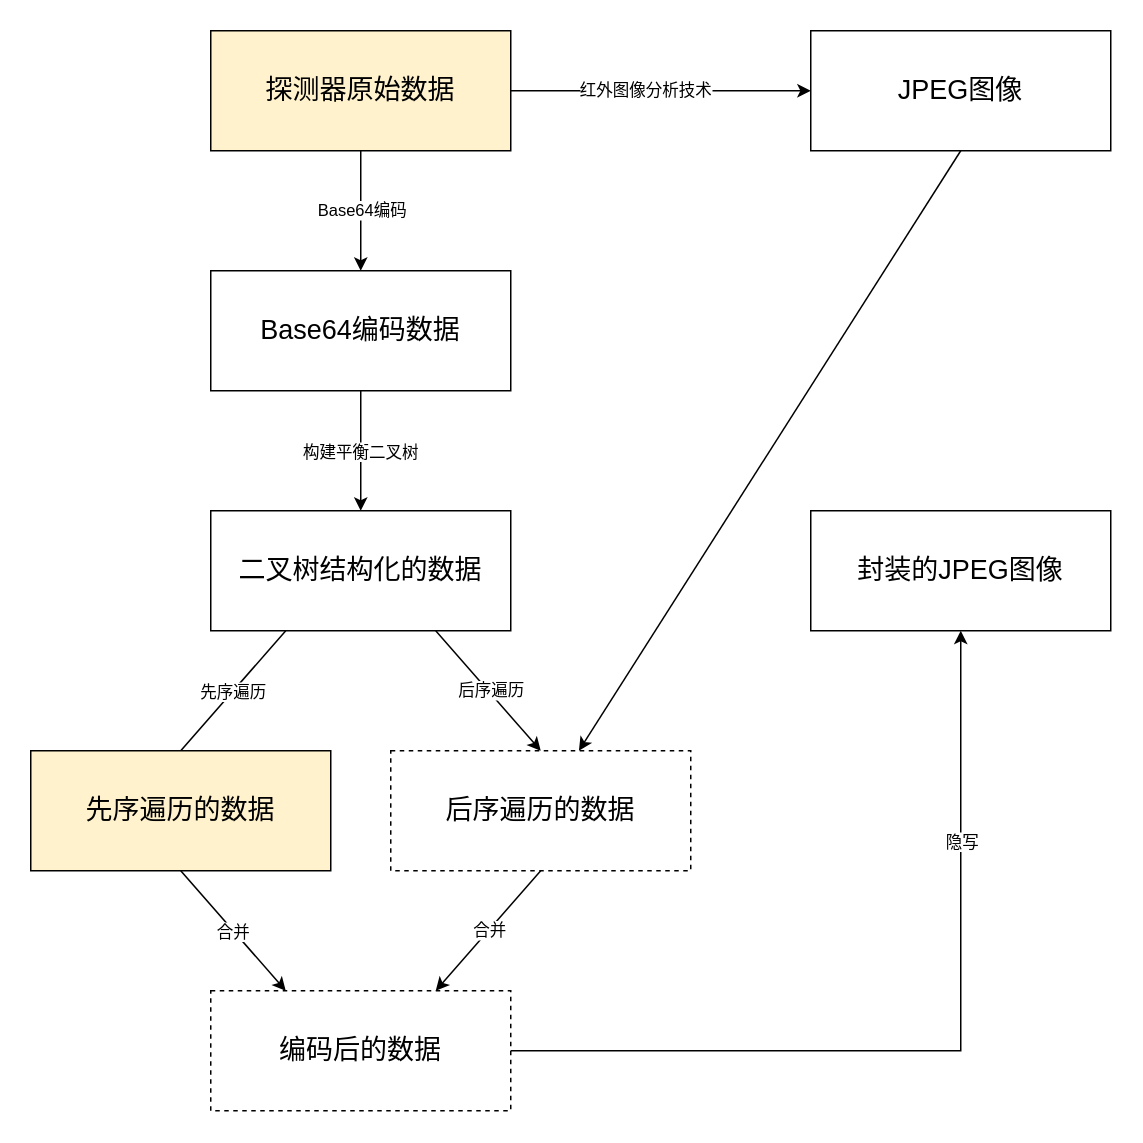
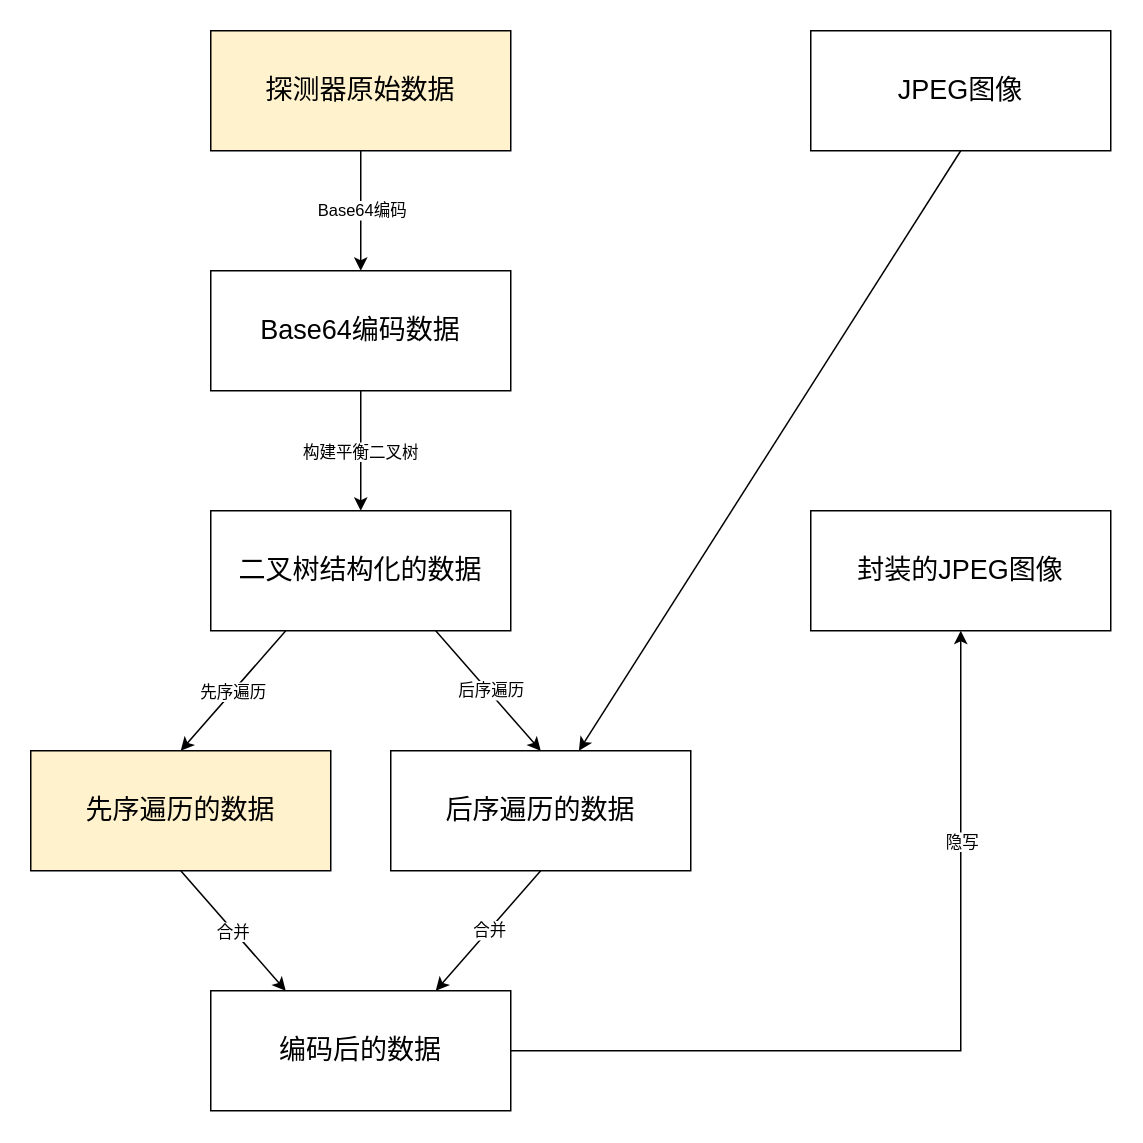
edge "探测器原始数据" -> "JPEG图像": removed, label "红外图像分析技术"
edge "二叉树结构化的数据" -- "先序遍历的数据": arrowhead none -> classic
node "后序遍历的数据": style dashed -> solid
node "编码后的数据": style dashed -> solid
